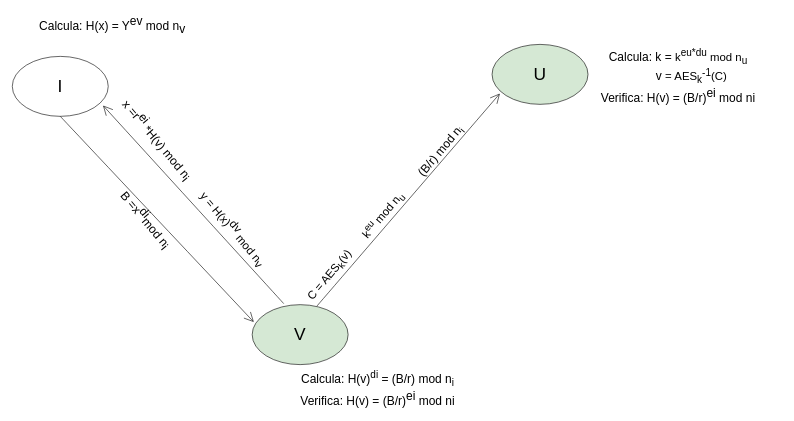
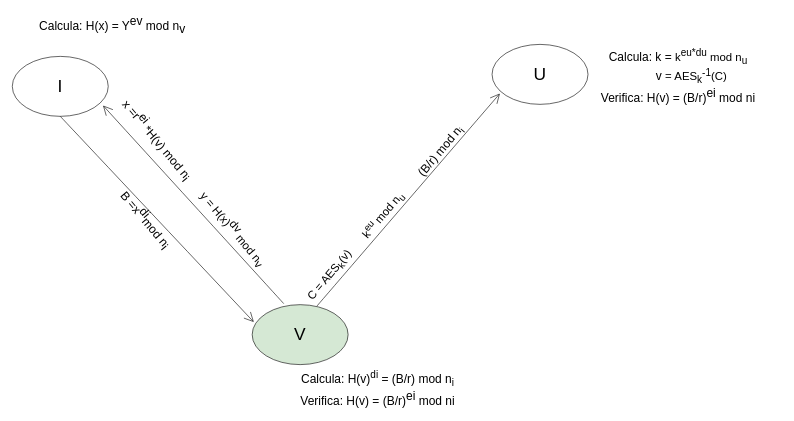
node "U": fillcolor #d5e8d4 -> #ffffff
